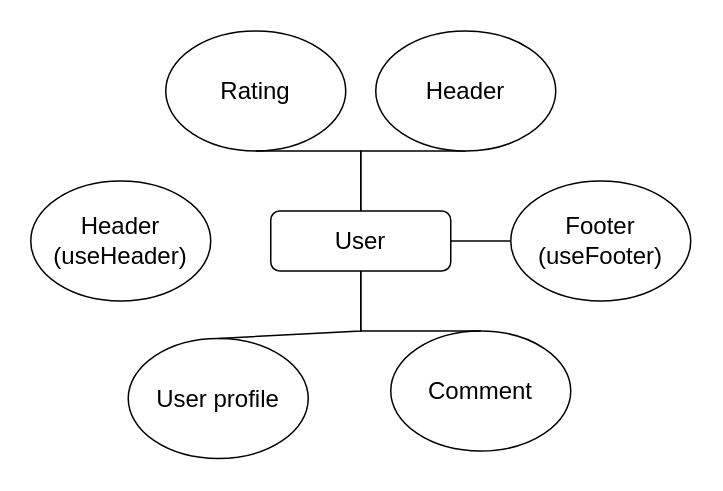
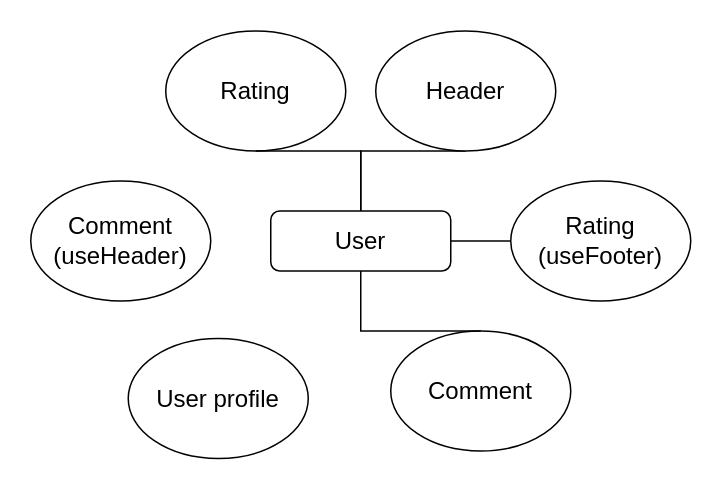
node "Header (useHeader)": label "Header (useHeader)" -> "Comment (useHeader)"
node "Footer (useFooter)": label "Footer (useFooter)" -> "Rating (useFooter)"
edge "User" -- "User profile": removed
